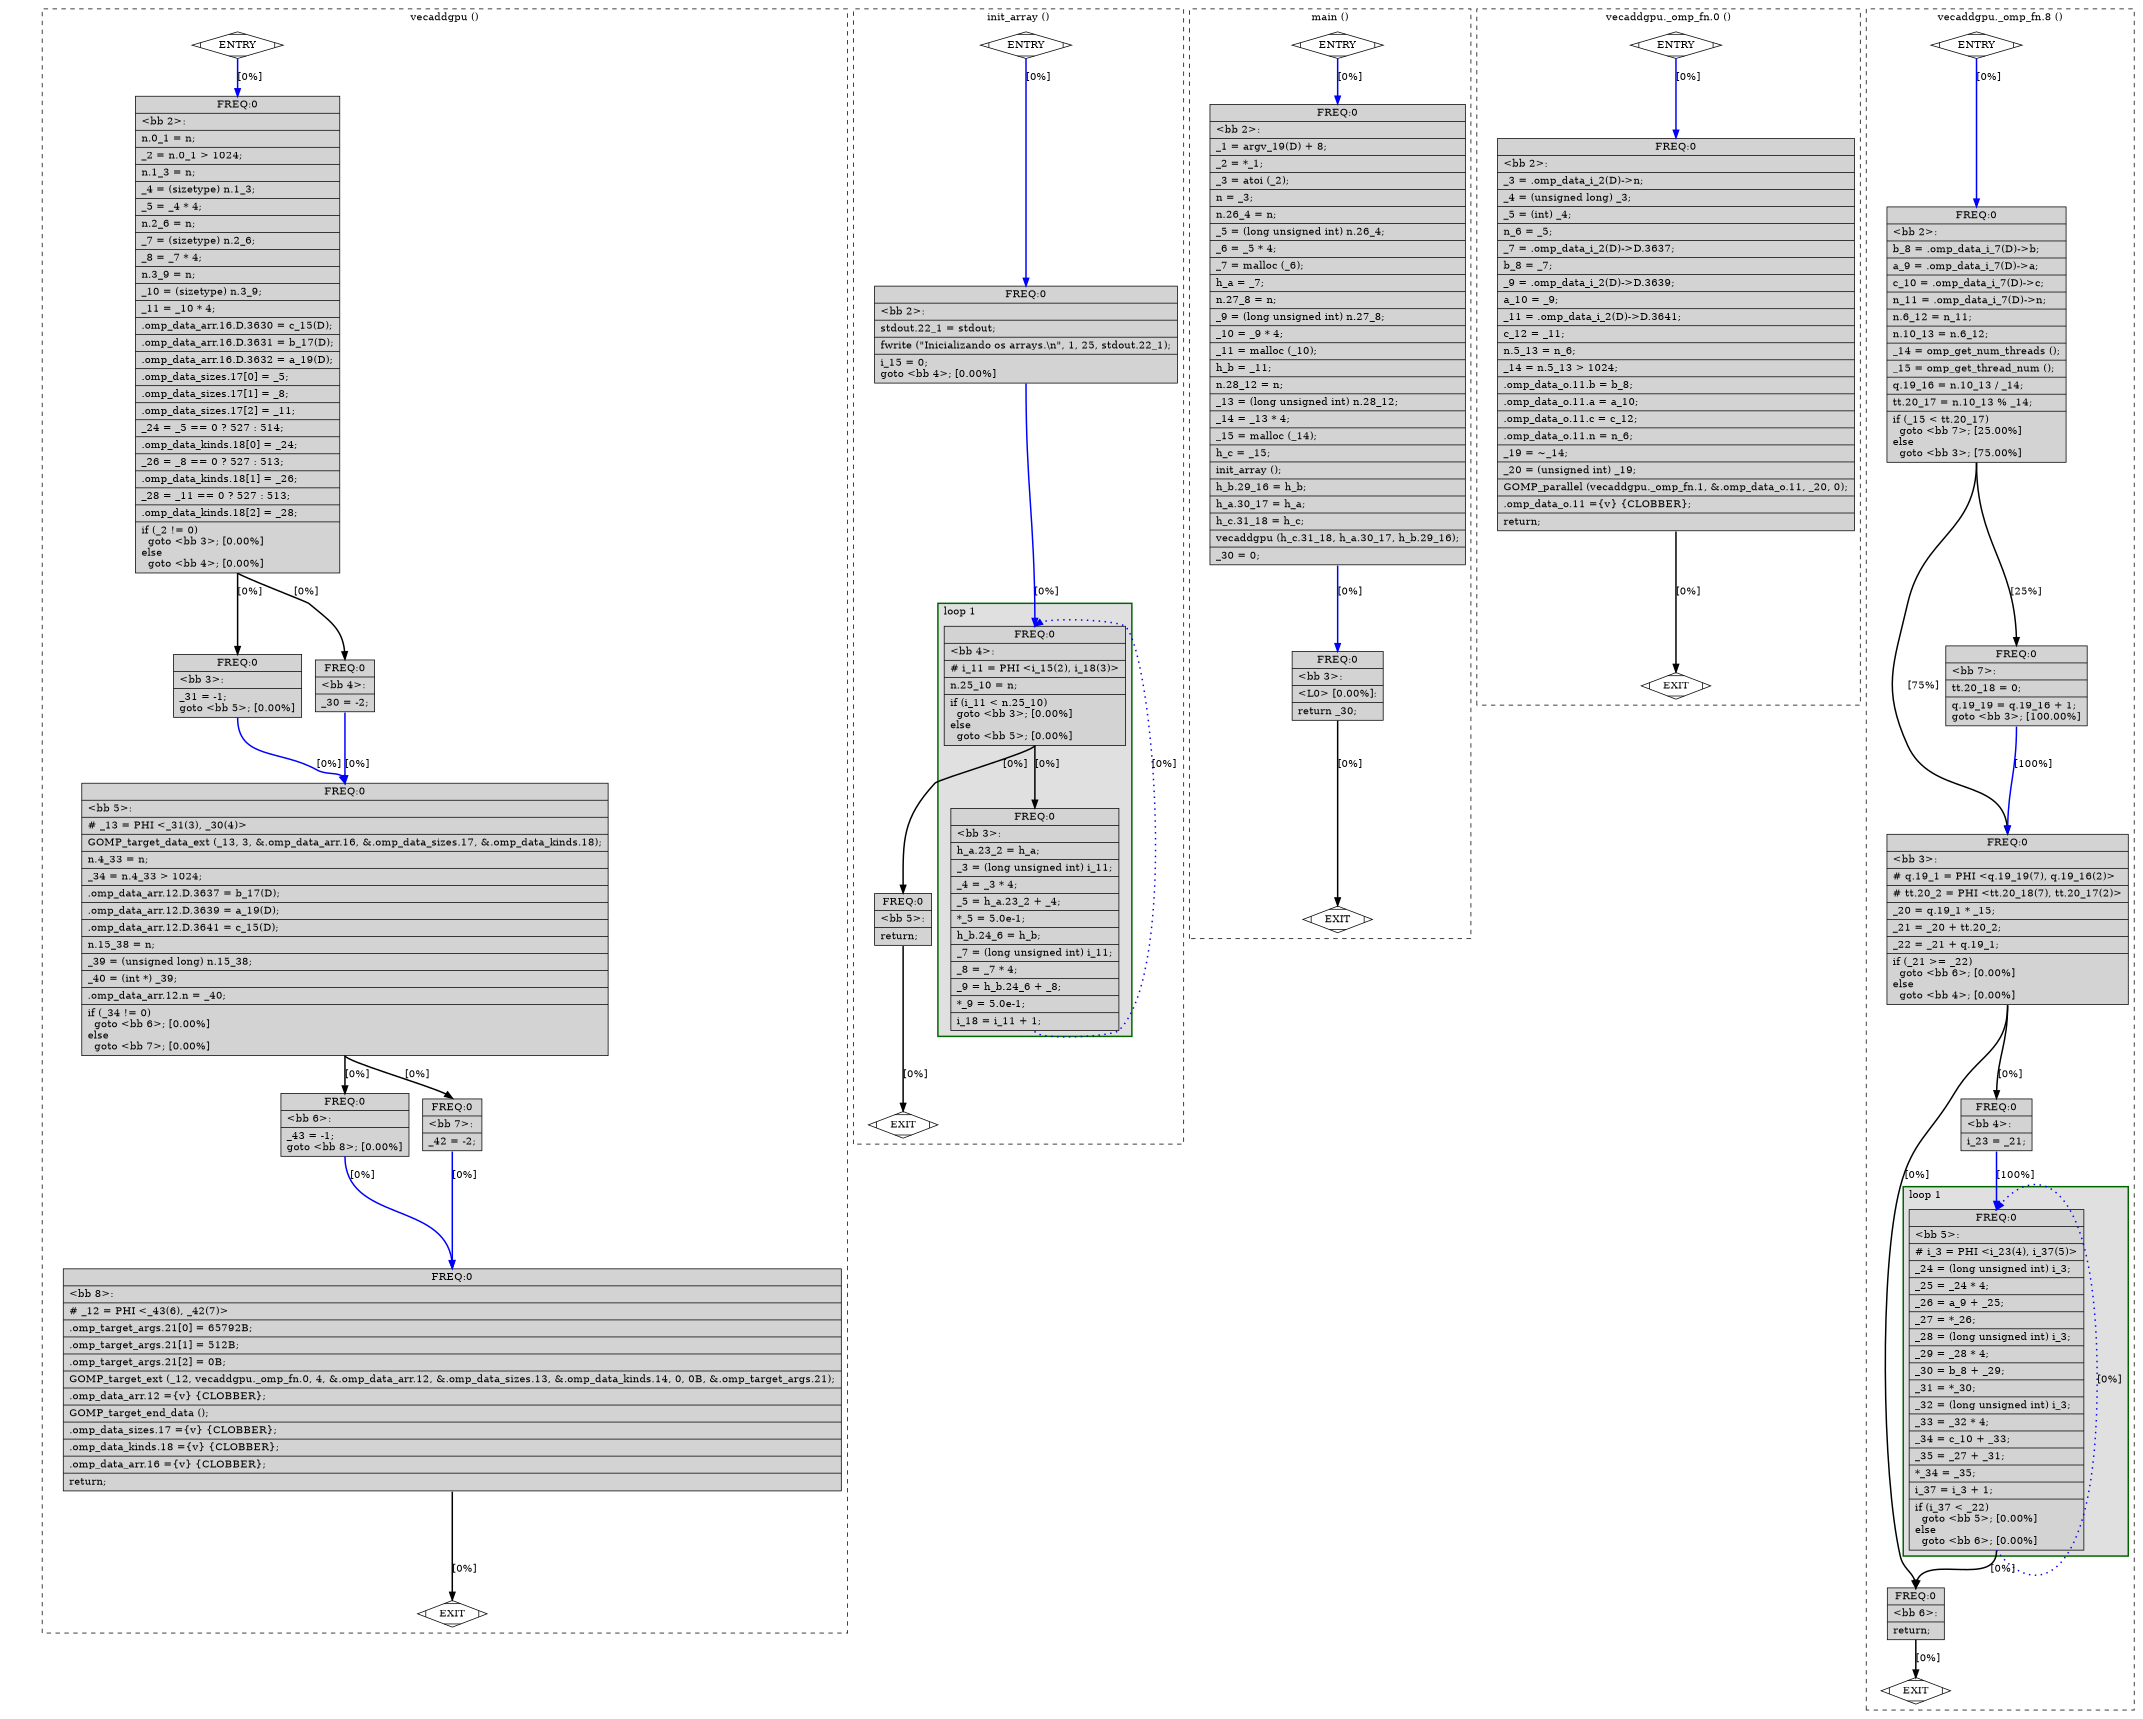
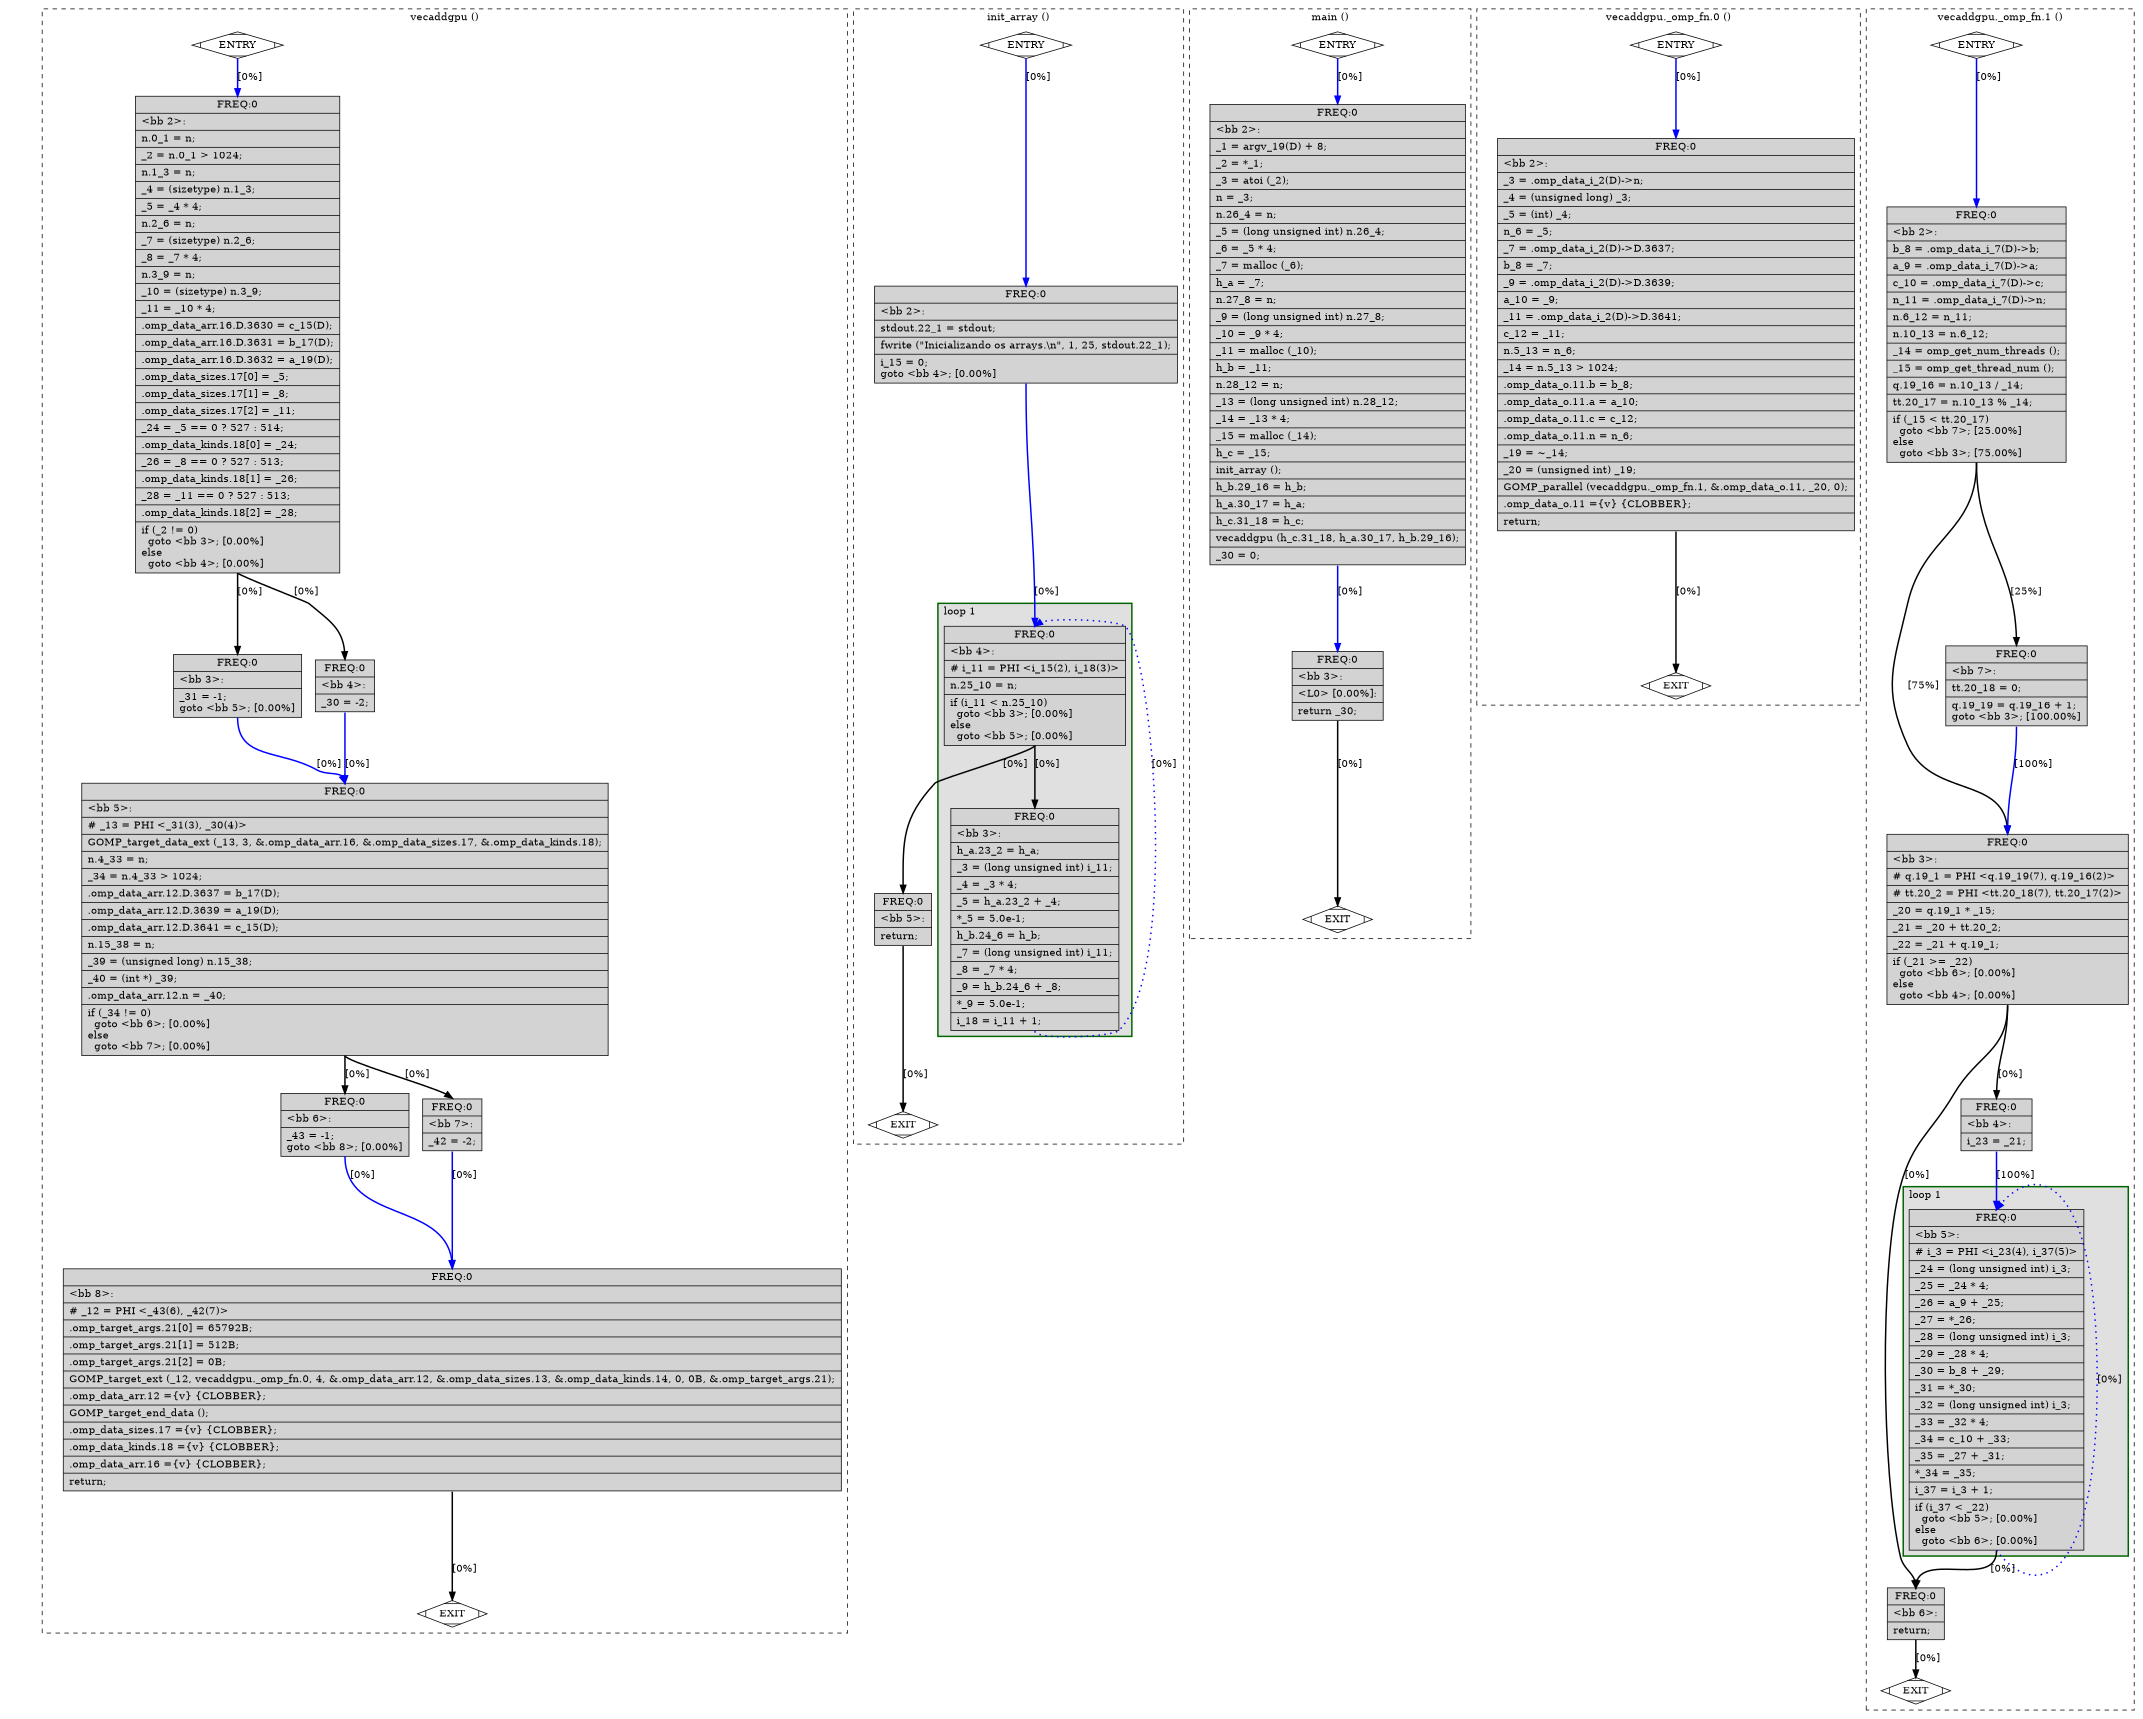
cluster "vecaddgpu._omp_fn.8 ()": label "vecaddgpu._omp_fn.8 ()" -> "vecaddgpu._omp_fn.1 ()"
